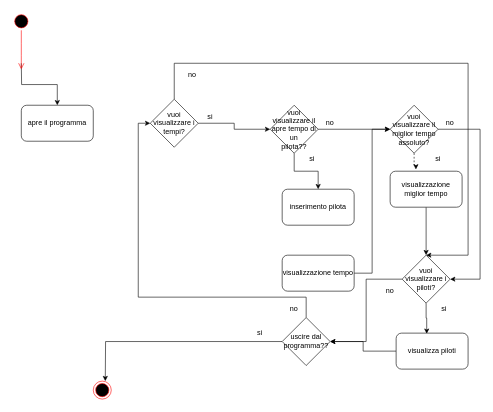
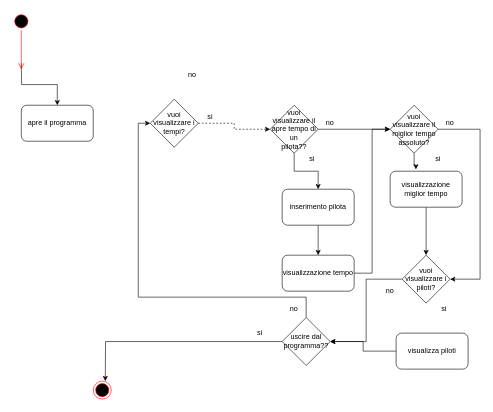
edge "vuoi visualizzare i tempi?" -> "vuoi visualizzare i piloti?": removed
edge "vuoi visualizzare i tempi?" -> "vuoi visualizzare il apre tempo di un pilota??": style solid -> dashed
edge "vuoi visualizzare il miglior tempo assoluto?" -> "visualizzazione miglior tempo": style dashed -> solid
edge "inserimento pilota" -> "visualizzazione tempo": added
edge "vuoi visualizzare i piloti?" -> "visualizza piloti": removed
